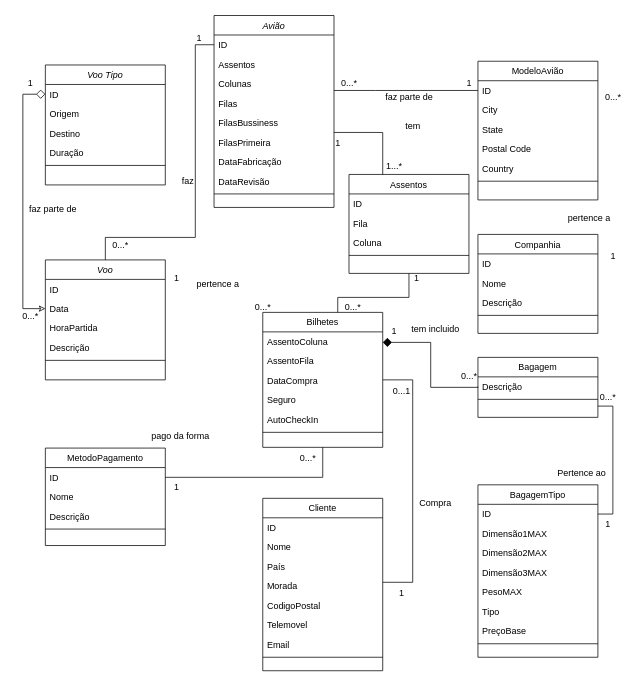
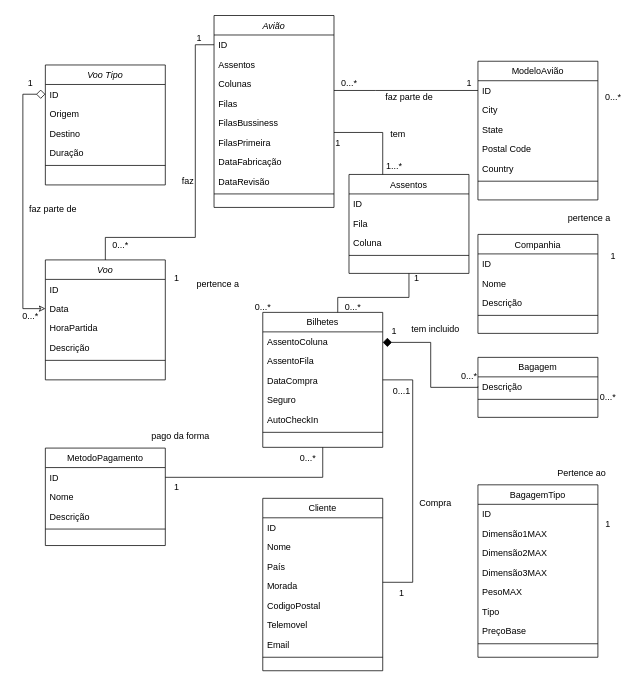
node "tem": moved (413, 126) -> (398, 134)
edge "Bagagem" -- "BagagemTipo": removed
